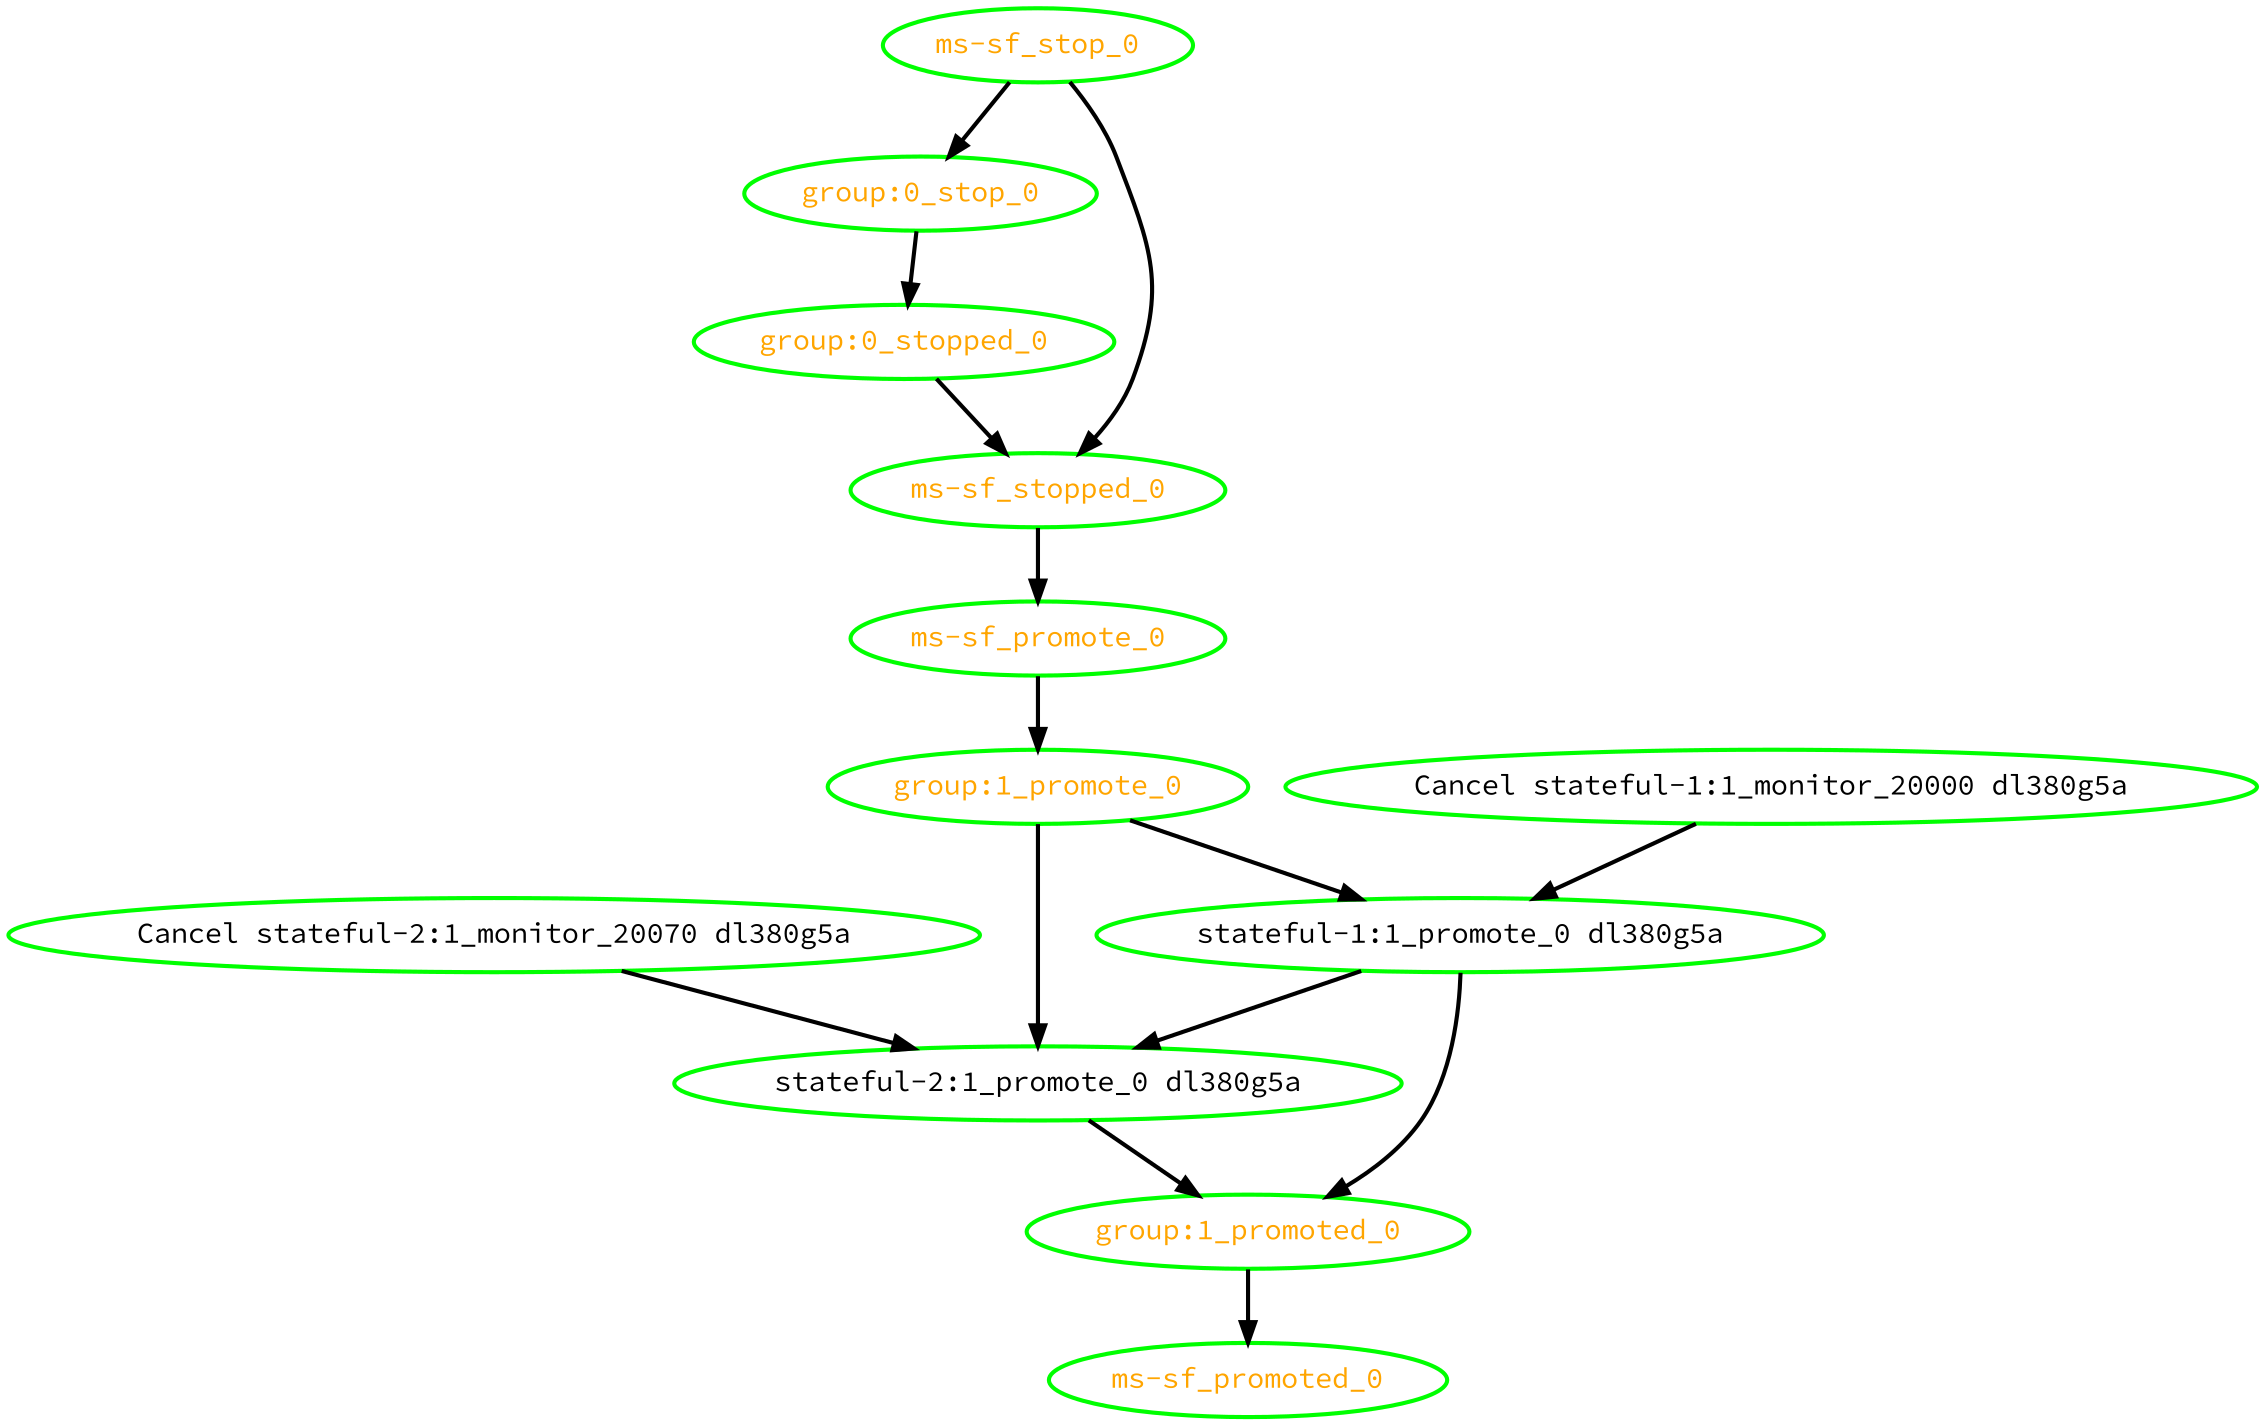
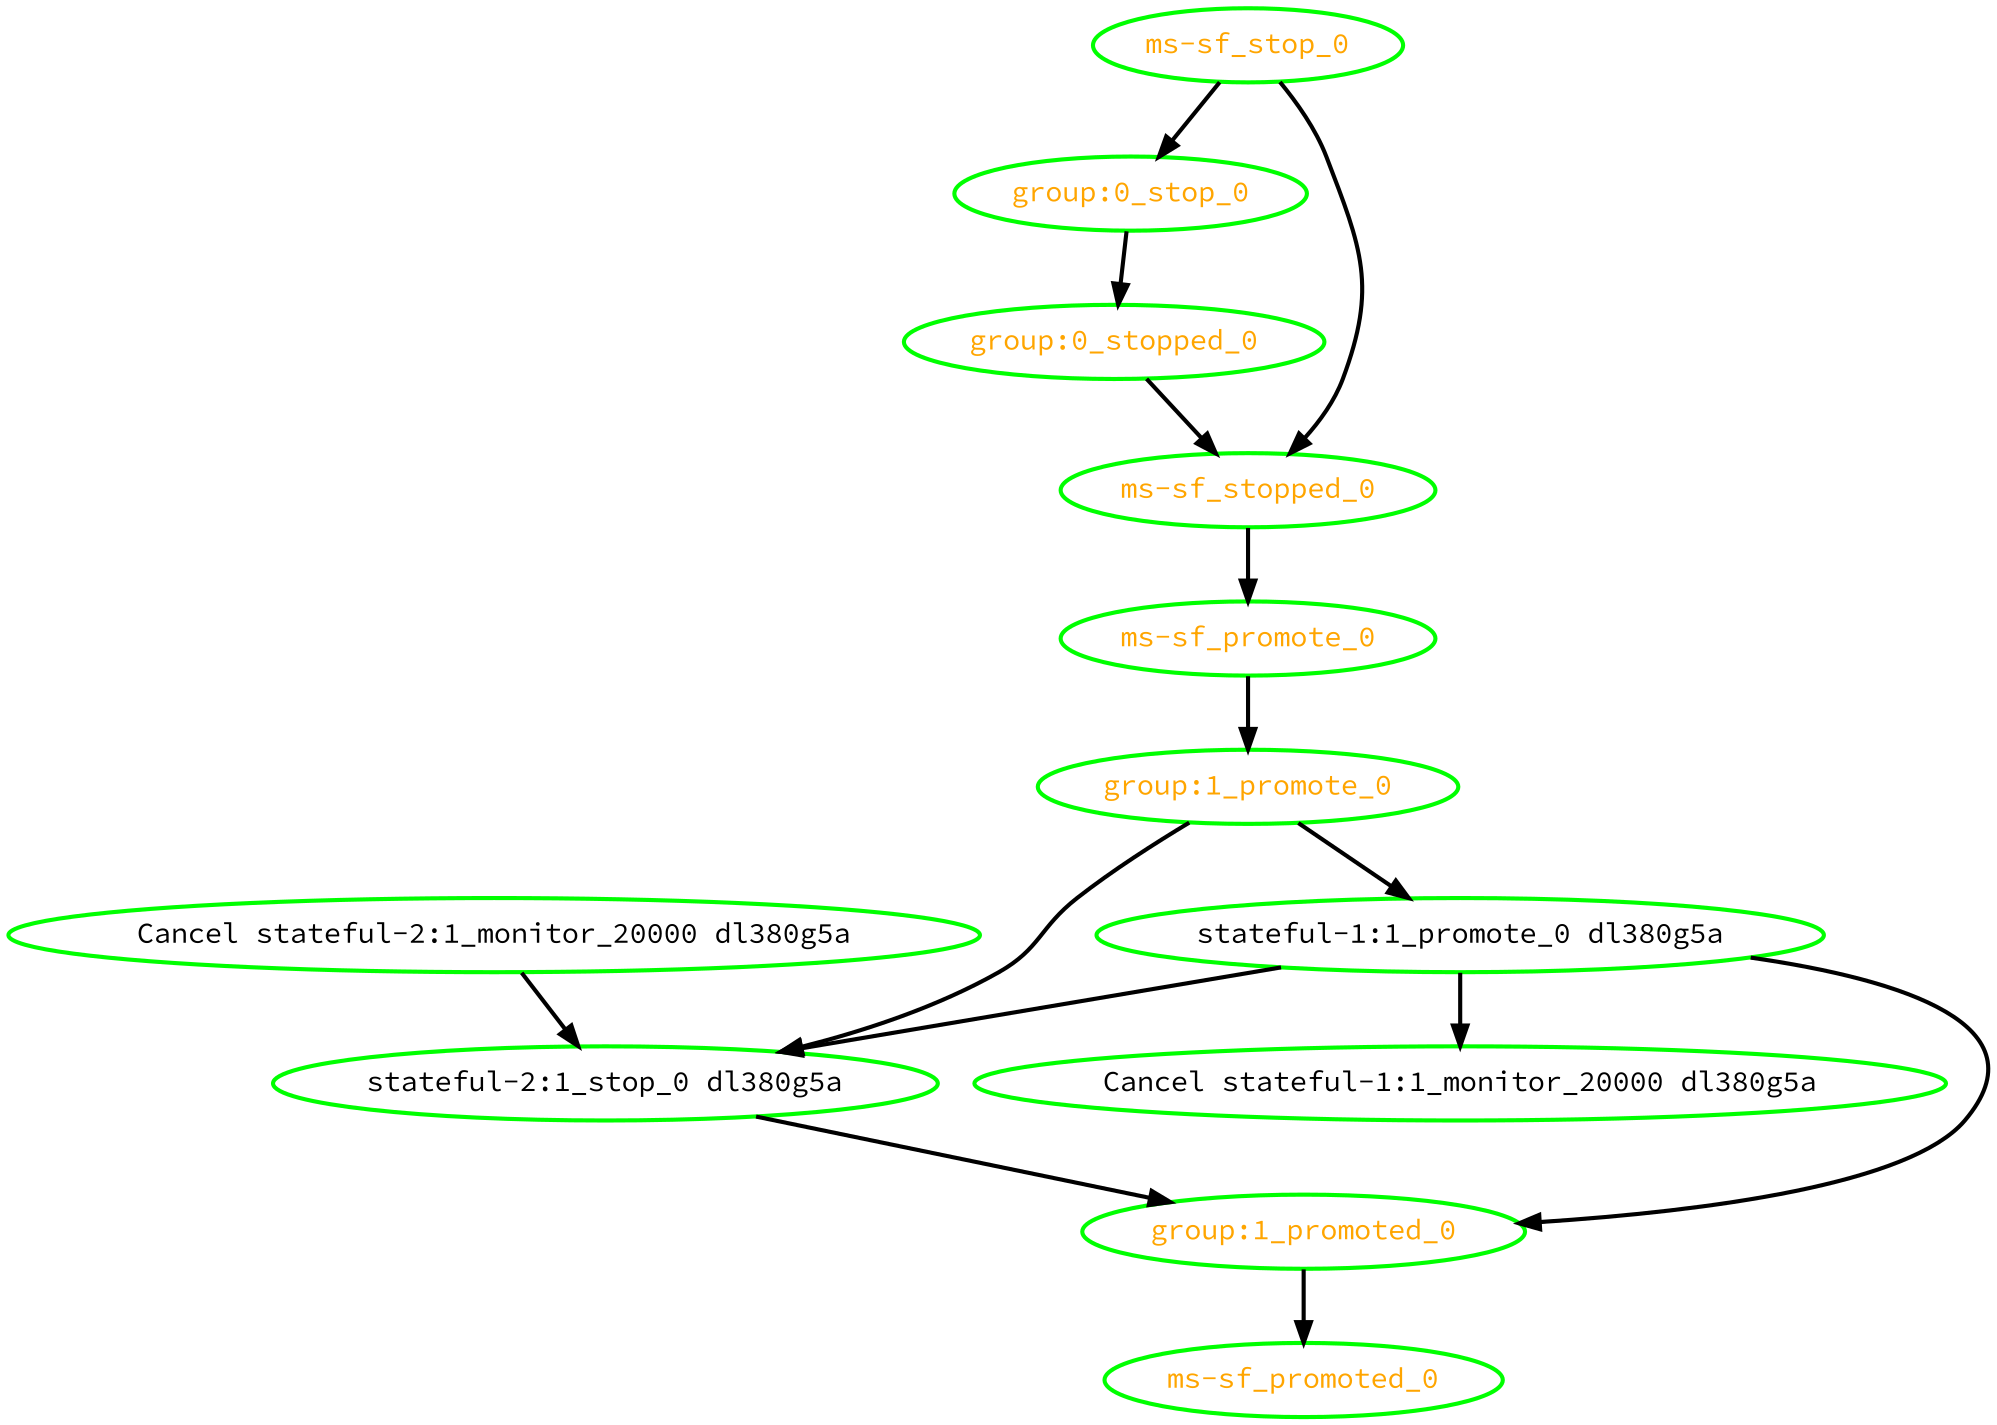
edge "Cancel stateful-1:1_monitor_20000 dl380g5a" -> "stateful-1:1_promote_0 dl380g5a": reversed
node "Cancel stateful-2:1_monitor_20070 dl380g5a": label "Cancel stateful-2:1_monitor_20070 dl380g5a" -> "Cancel stateful-2:1_monitor_20000 dl380g5a"
node "stateful-2:1_promote_0 dl380g5a": label "stateful-2:1_promote_0 dl380g5a" -> "stateful-2:1_stop_0 dl380g5a"
